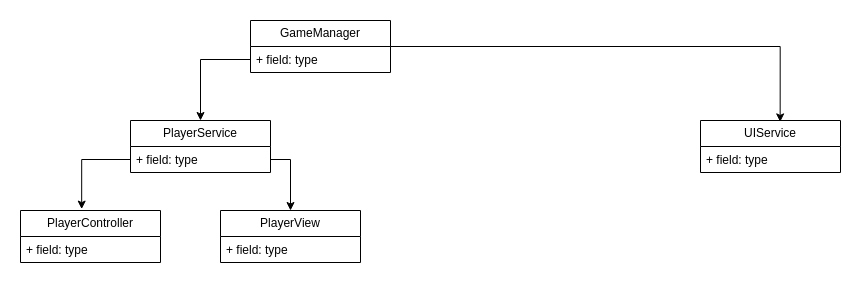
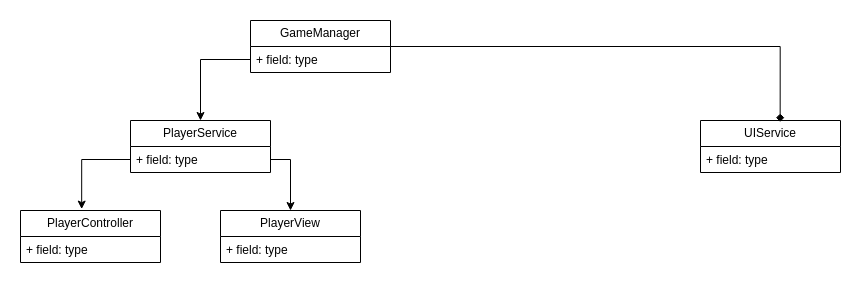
edge "GameManager" -> "UIService": arrowhead classic -> diamond
